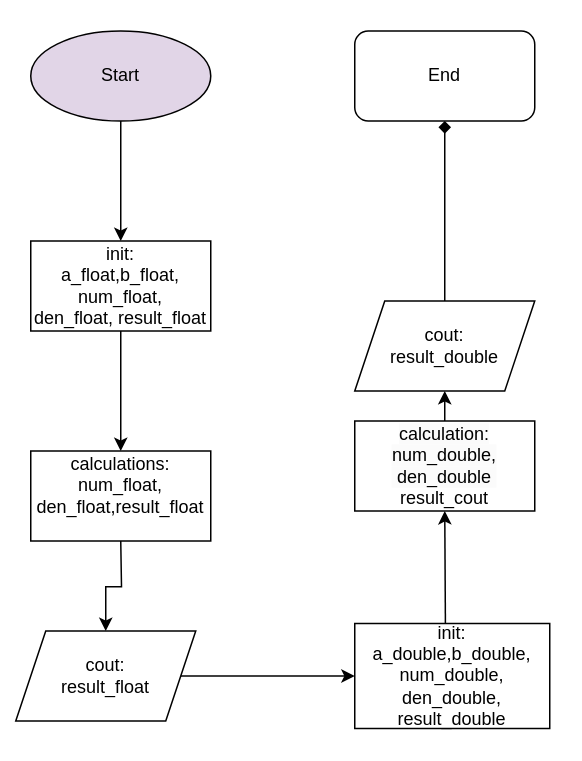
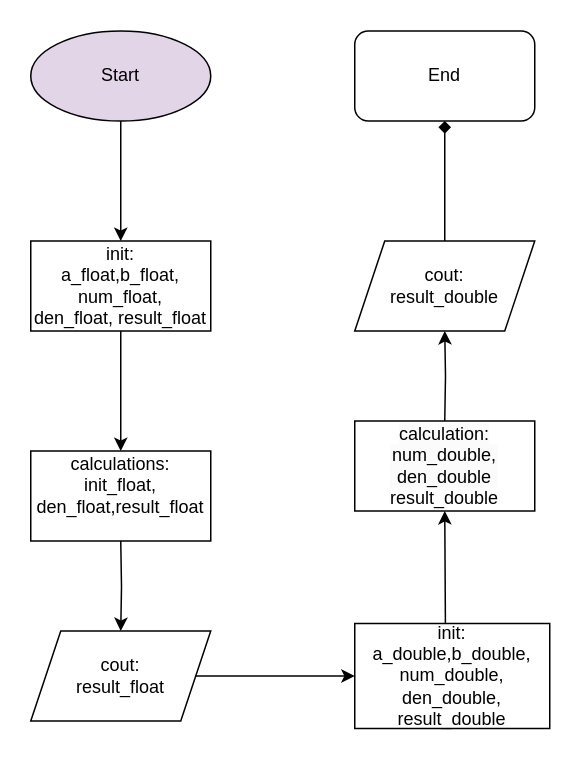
node "cout: result_double": moved (445, 346) -> (445, 286)
node "calculation: num_double, den_double result_cout": label "calculation: num_double, den_double result_cout" -> "calculation: num_double, den_double result_double"
node "calculations: num_float, den_float,result_float": label "calculations: num_float, den_float,result_float" -> "calculations: init_float, den_float,result_float"
node "cout: result_float": moved (106, 676) -> (121, 676)
